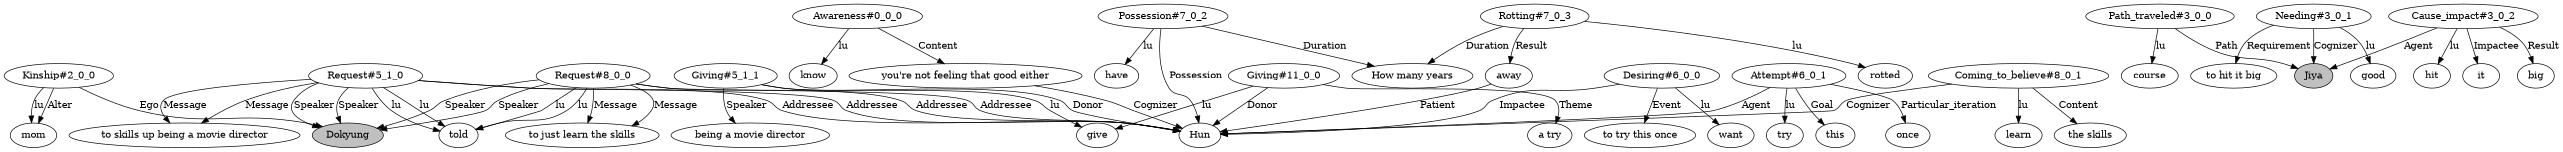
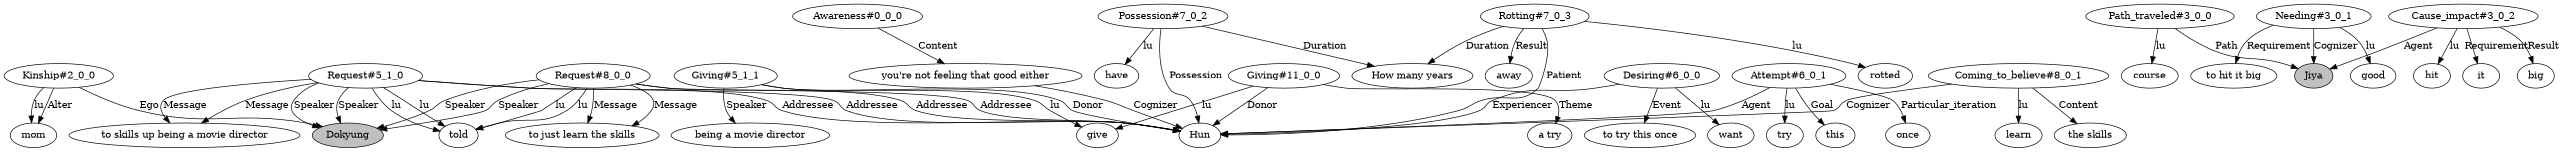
edge "Cause_impact#3_0_2" -> "it": label "Impactee" -> "Requirement"
node "know": removed
edge "Desiring#6_0_0" -> "Hun": label "Impactee" -> "Experiencer"
edge "away" -> "Hun": now "Rotting#7_0_3" -> "Hun"
